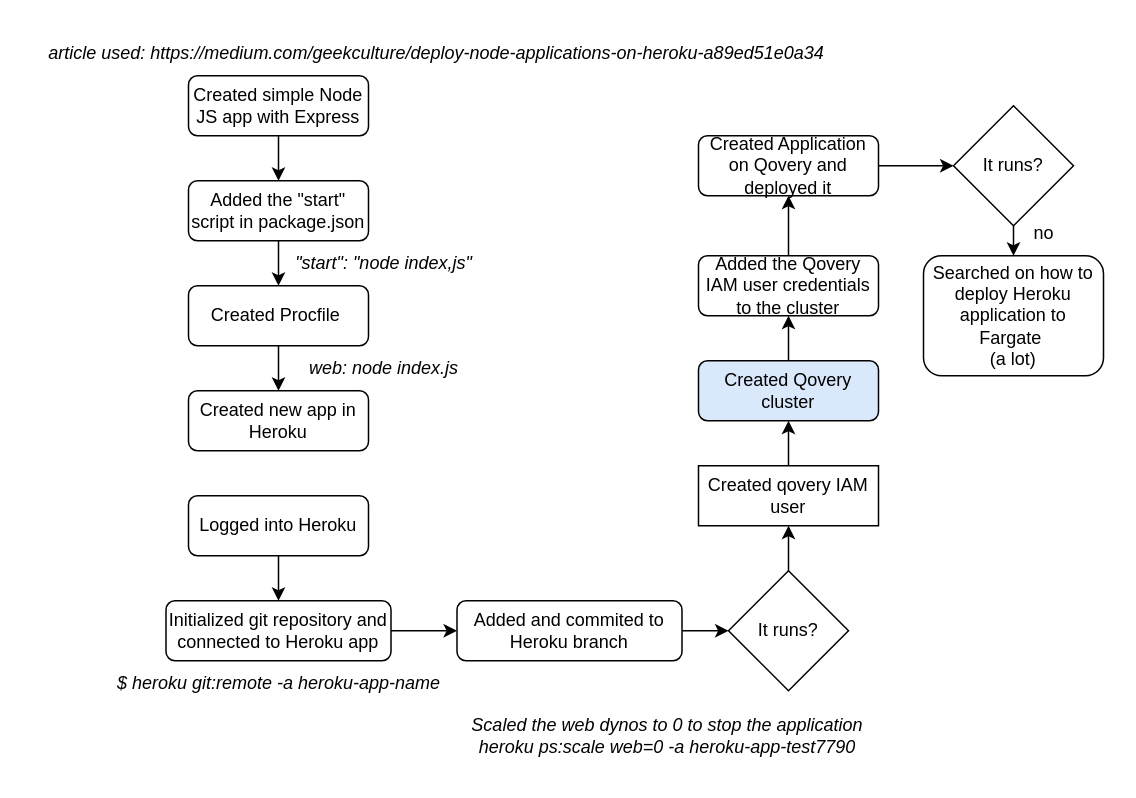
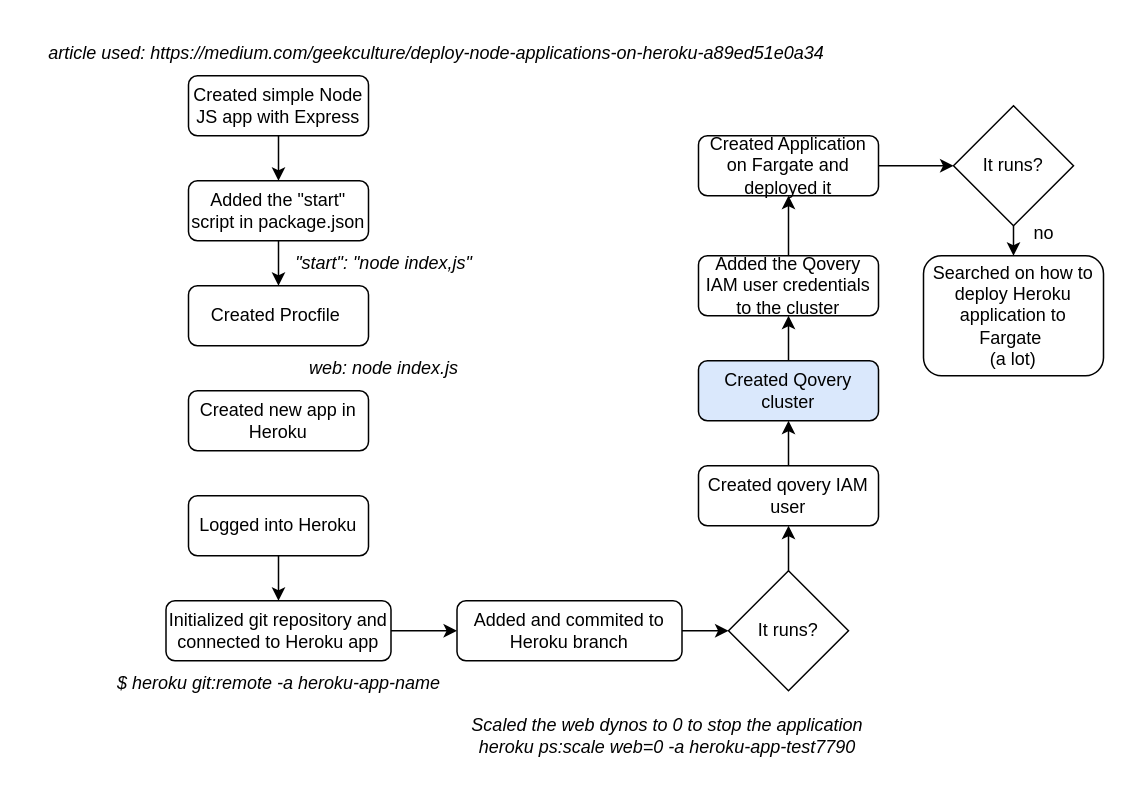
node "Created Application on Qovery and deployed it": label "Created Application on Qovery and deployed it" -> "Created Application on Fargate and deployed it"
edge "Created Procfile" -> "Created new app in Heroku": removed
node "Created qovery IAM user": shape rectangle -> rounded rectangle
